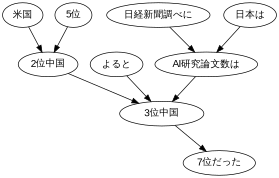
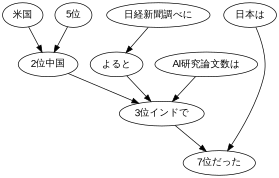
edge "日経新聞調べに" -> "AI研究論文数は": now "日経新聞調べに" -> "よると"
edge "日本は" -> "AI研究論文数は": now "日本は" -> "7位だった"
node "3位中国": label "3位中国" -> "3位インドで"
